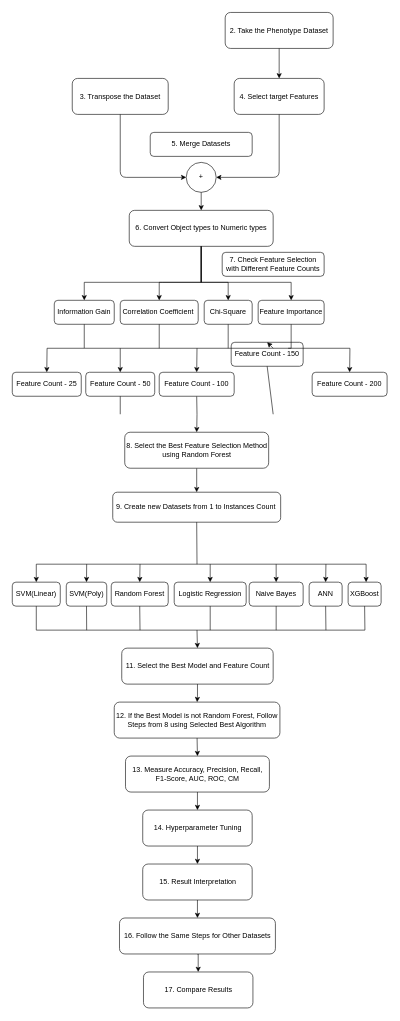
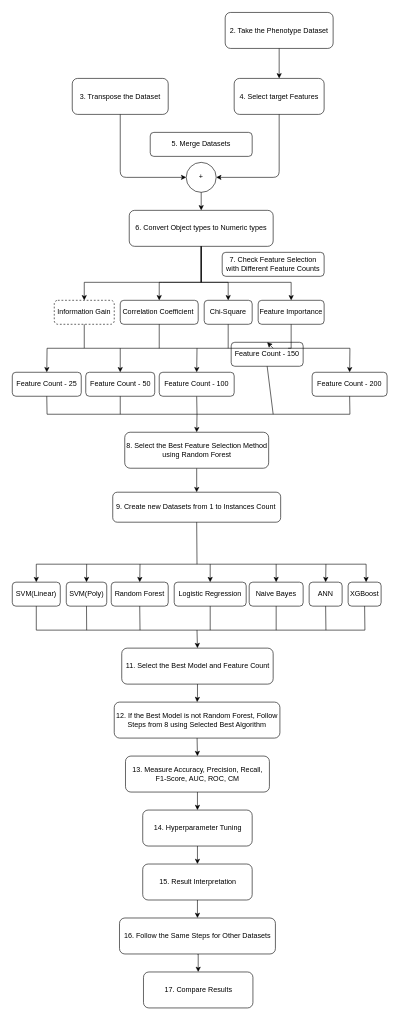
node "Information Gain": style solid -> dashed
edge "Feature Count - 25" -- "Feature Count - 200": added
